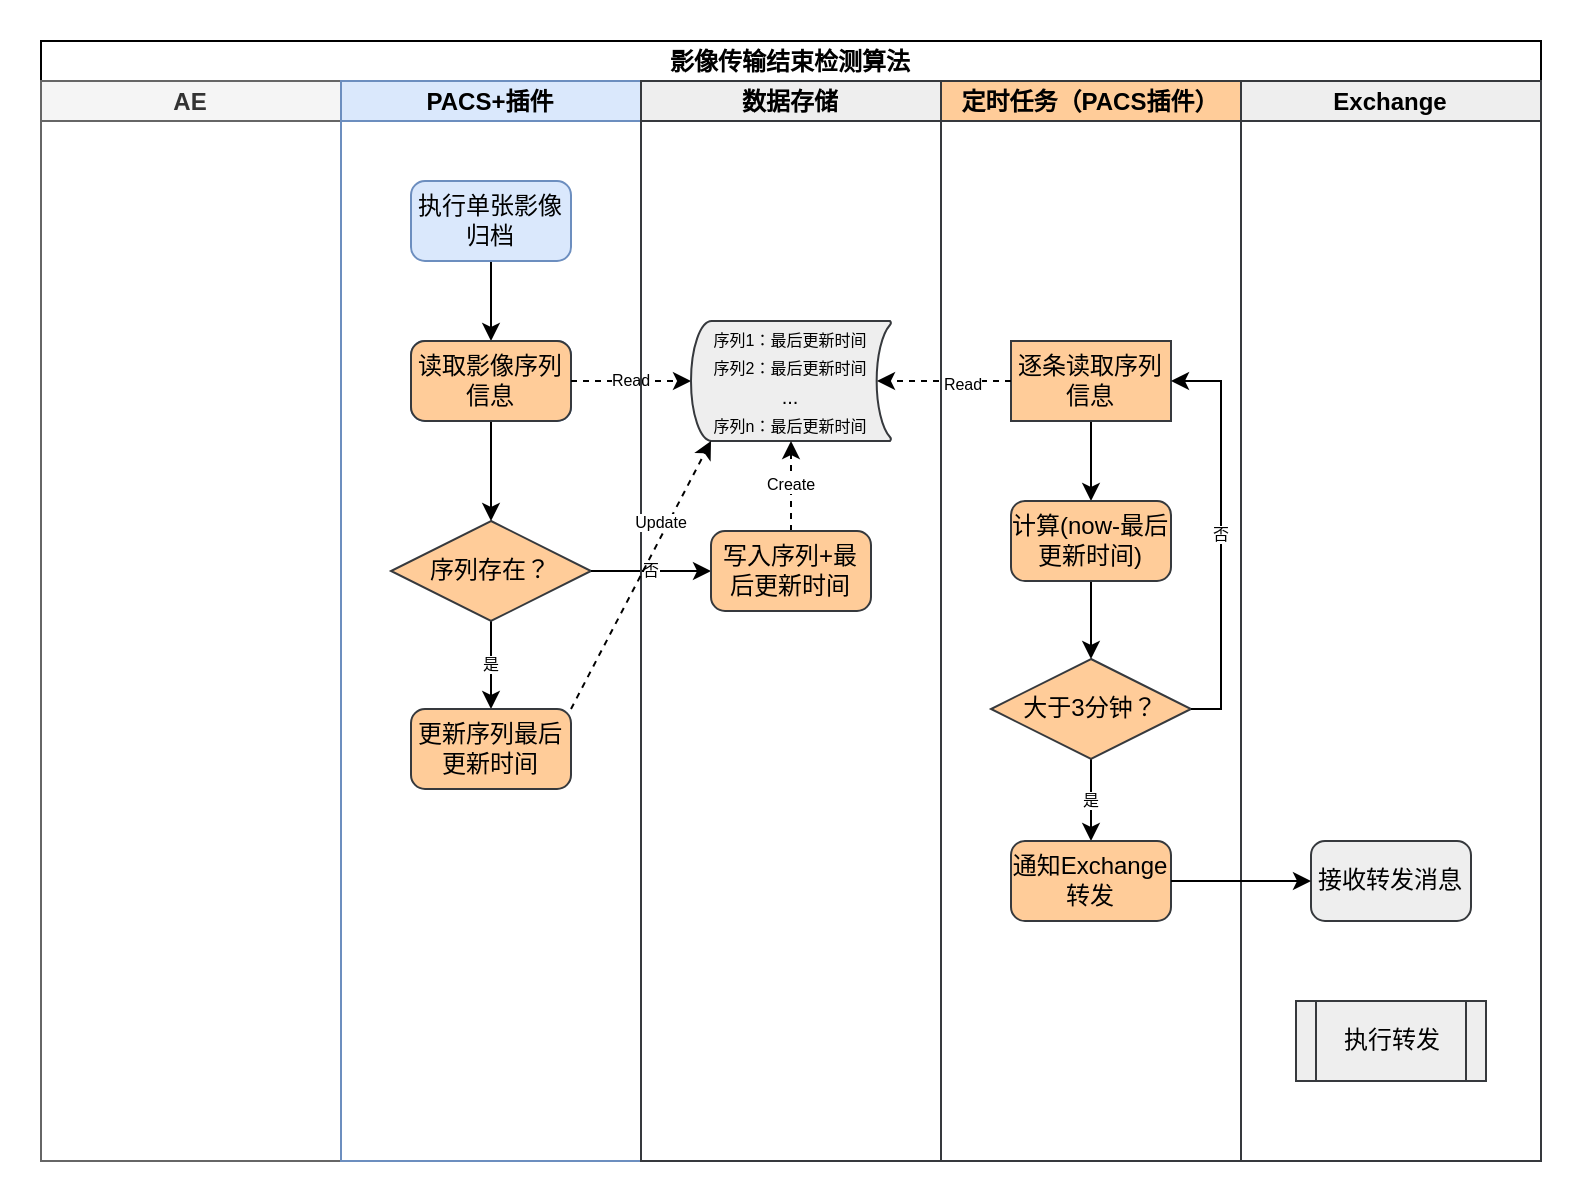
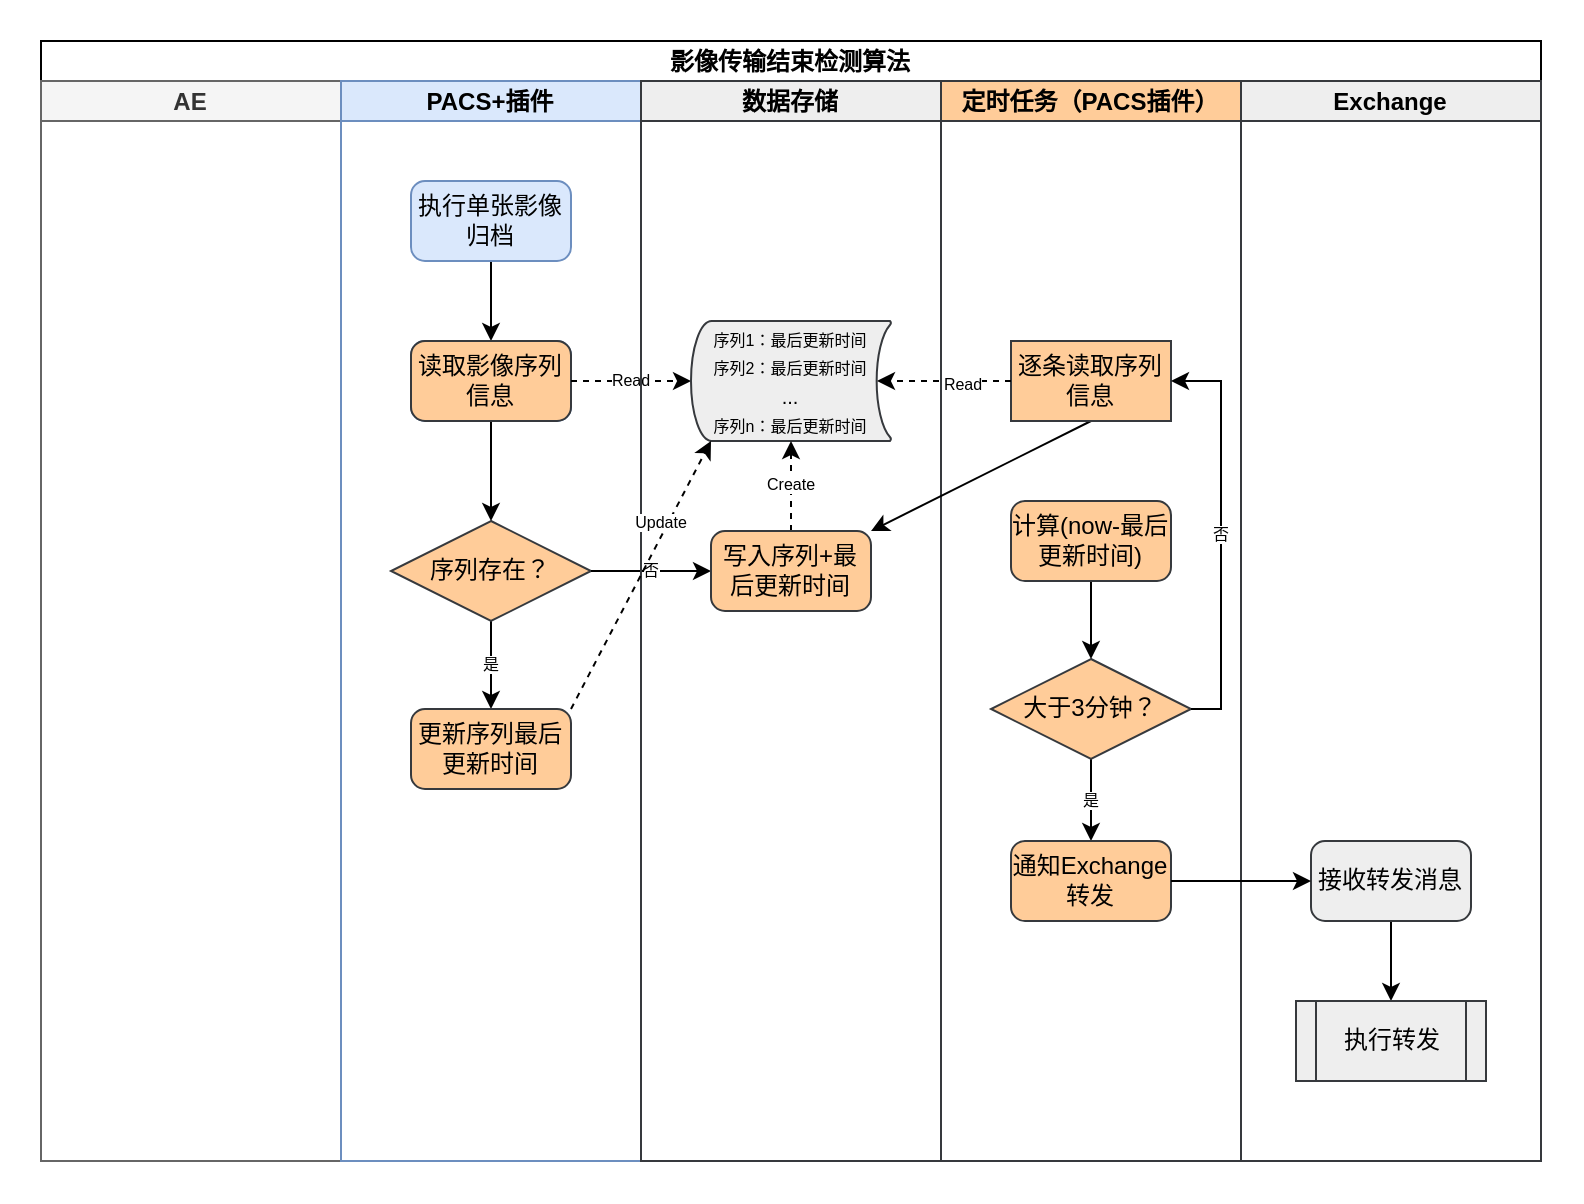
edge "逐条读取序列信息" -> "计算(now-最后更新时间)": now "逐条读取序列信息" -> "写入序列+最后更新时间"
edge "接收转发消息" -> "执行转发": added
